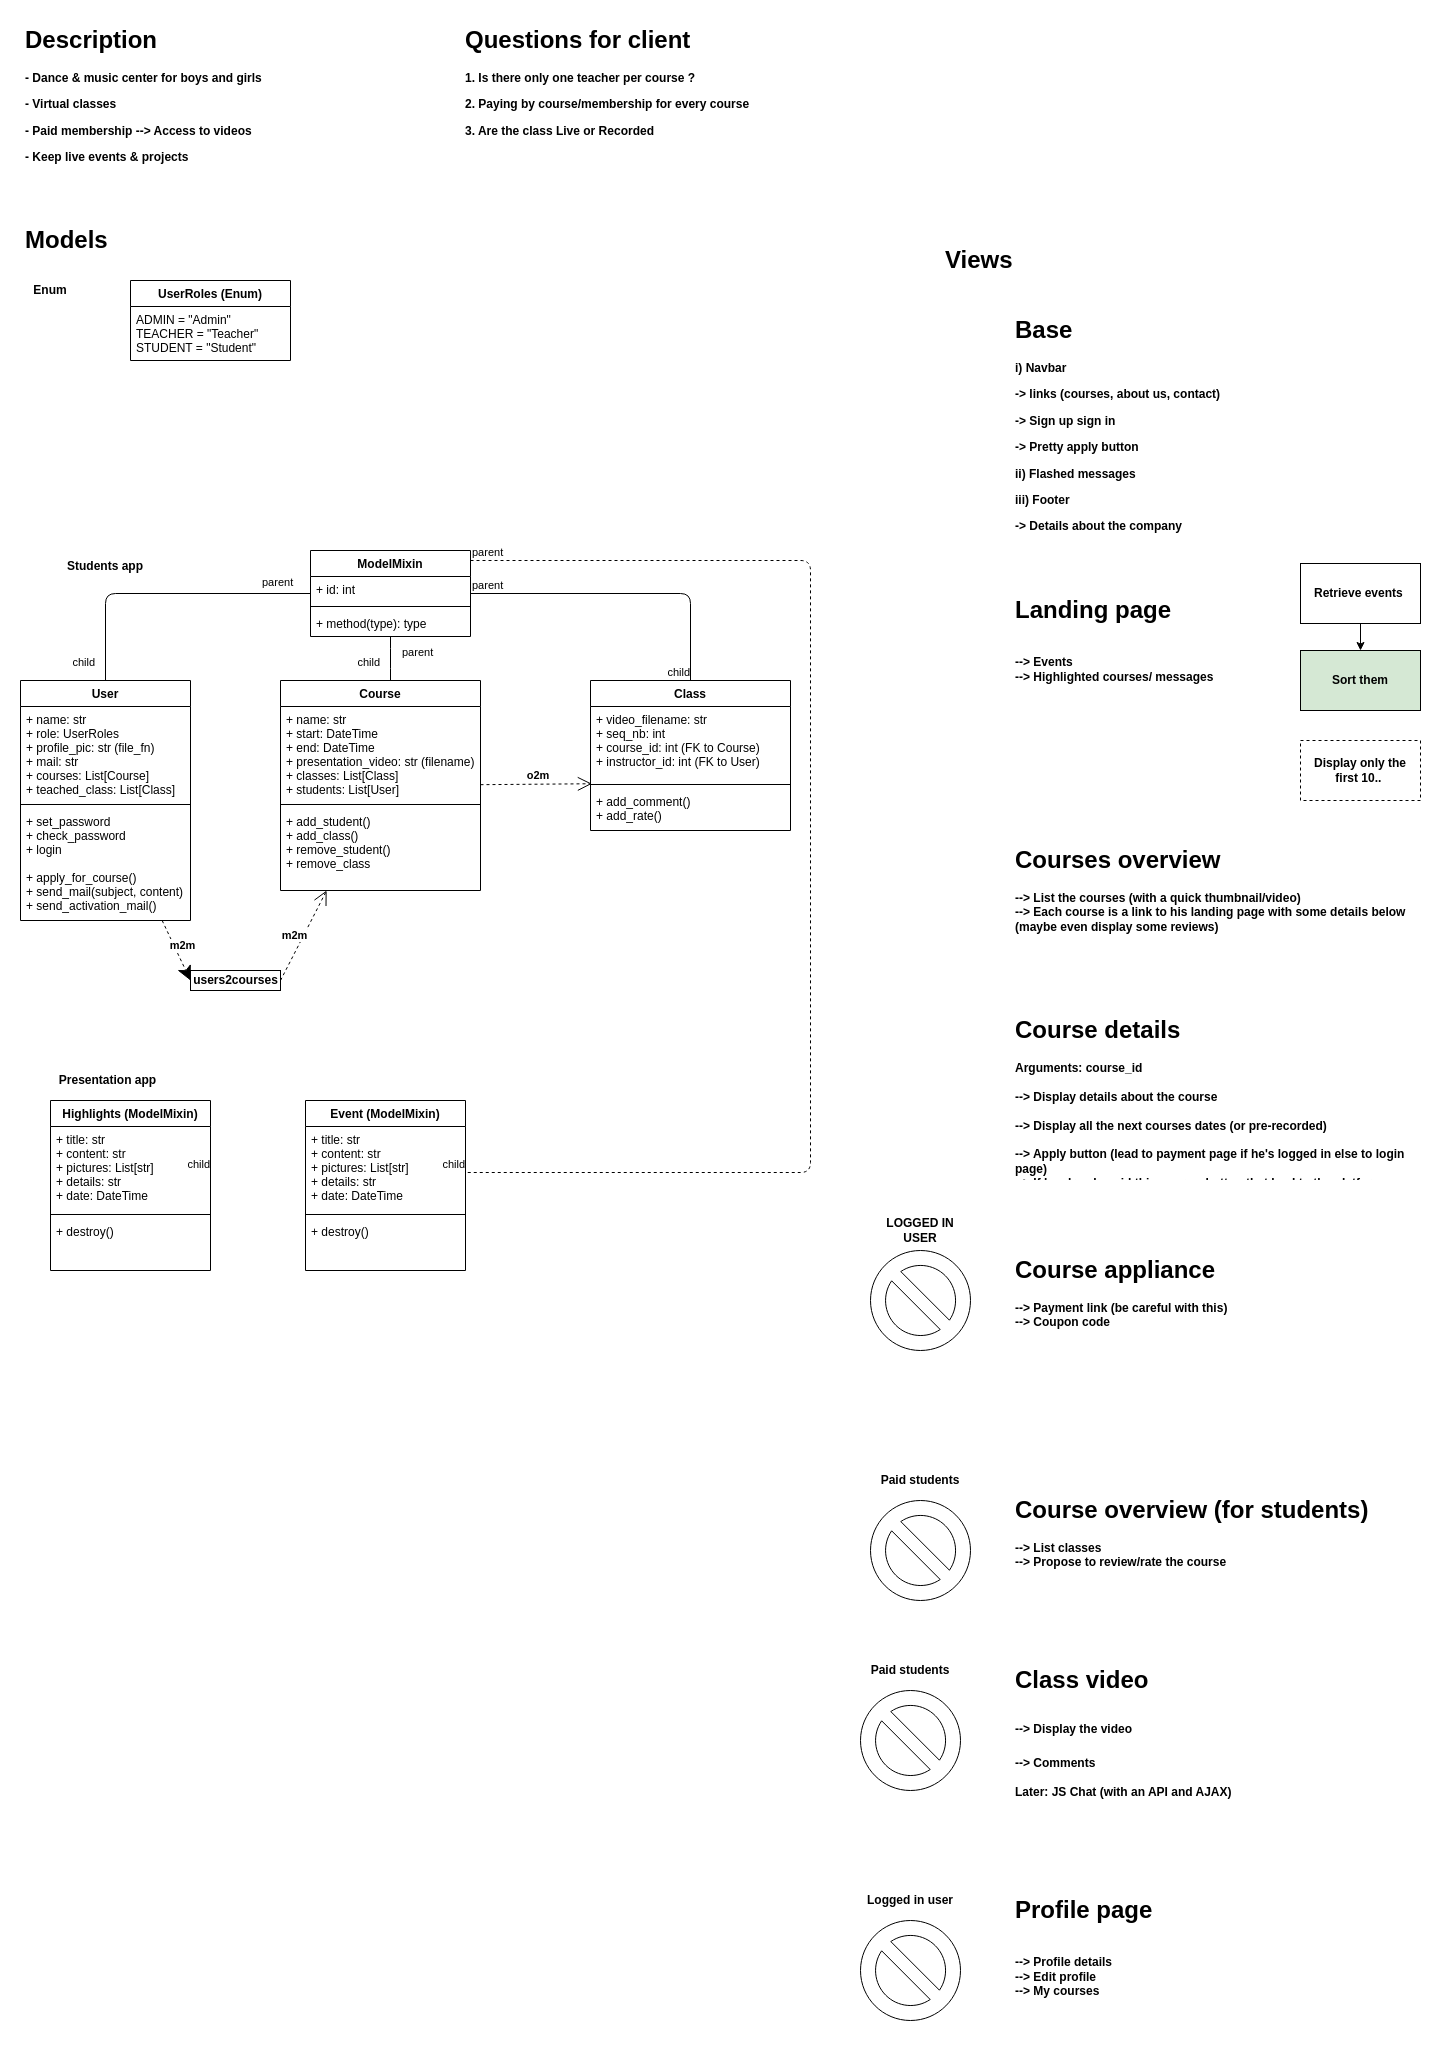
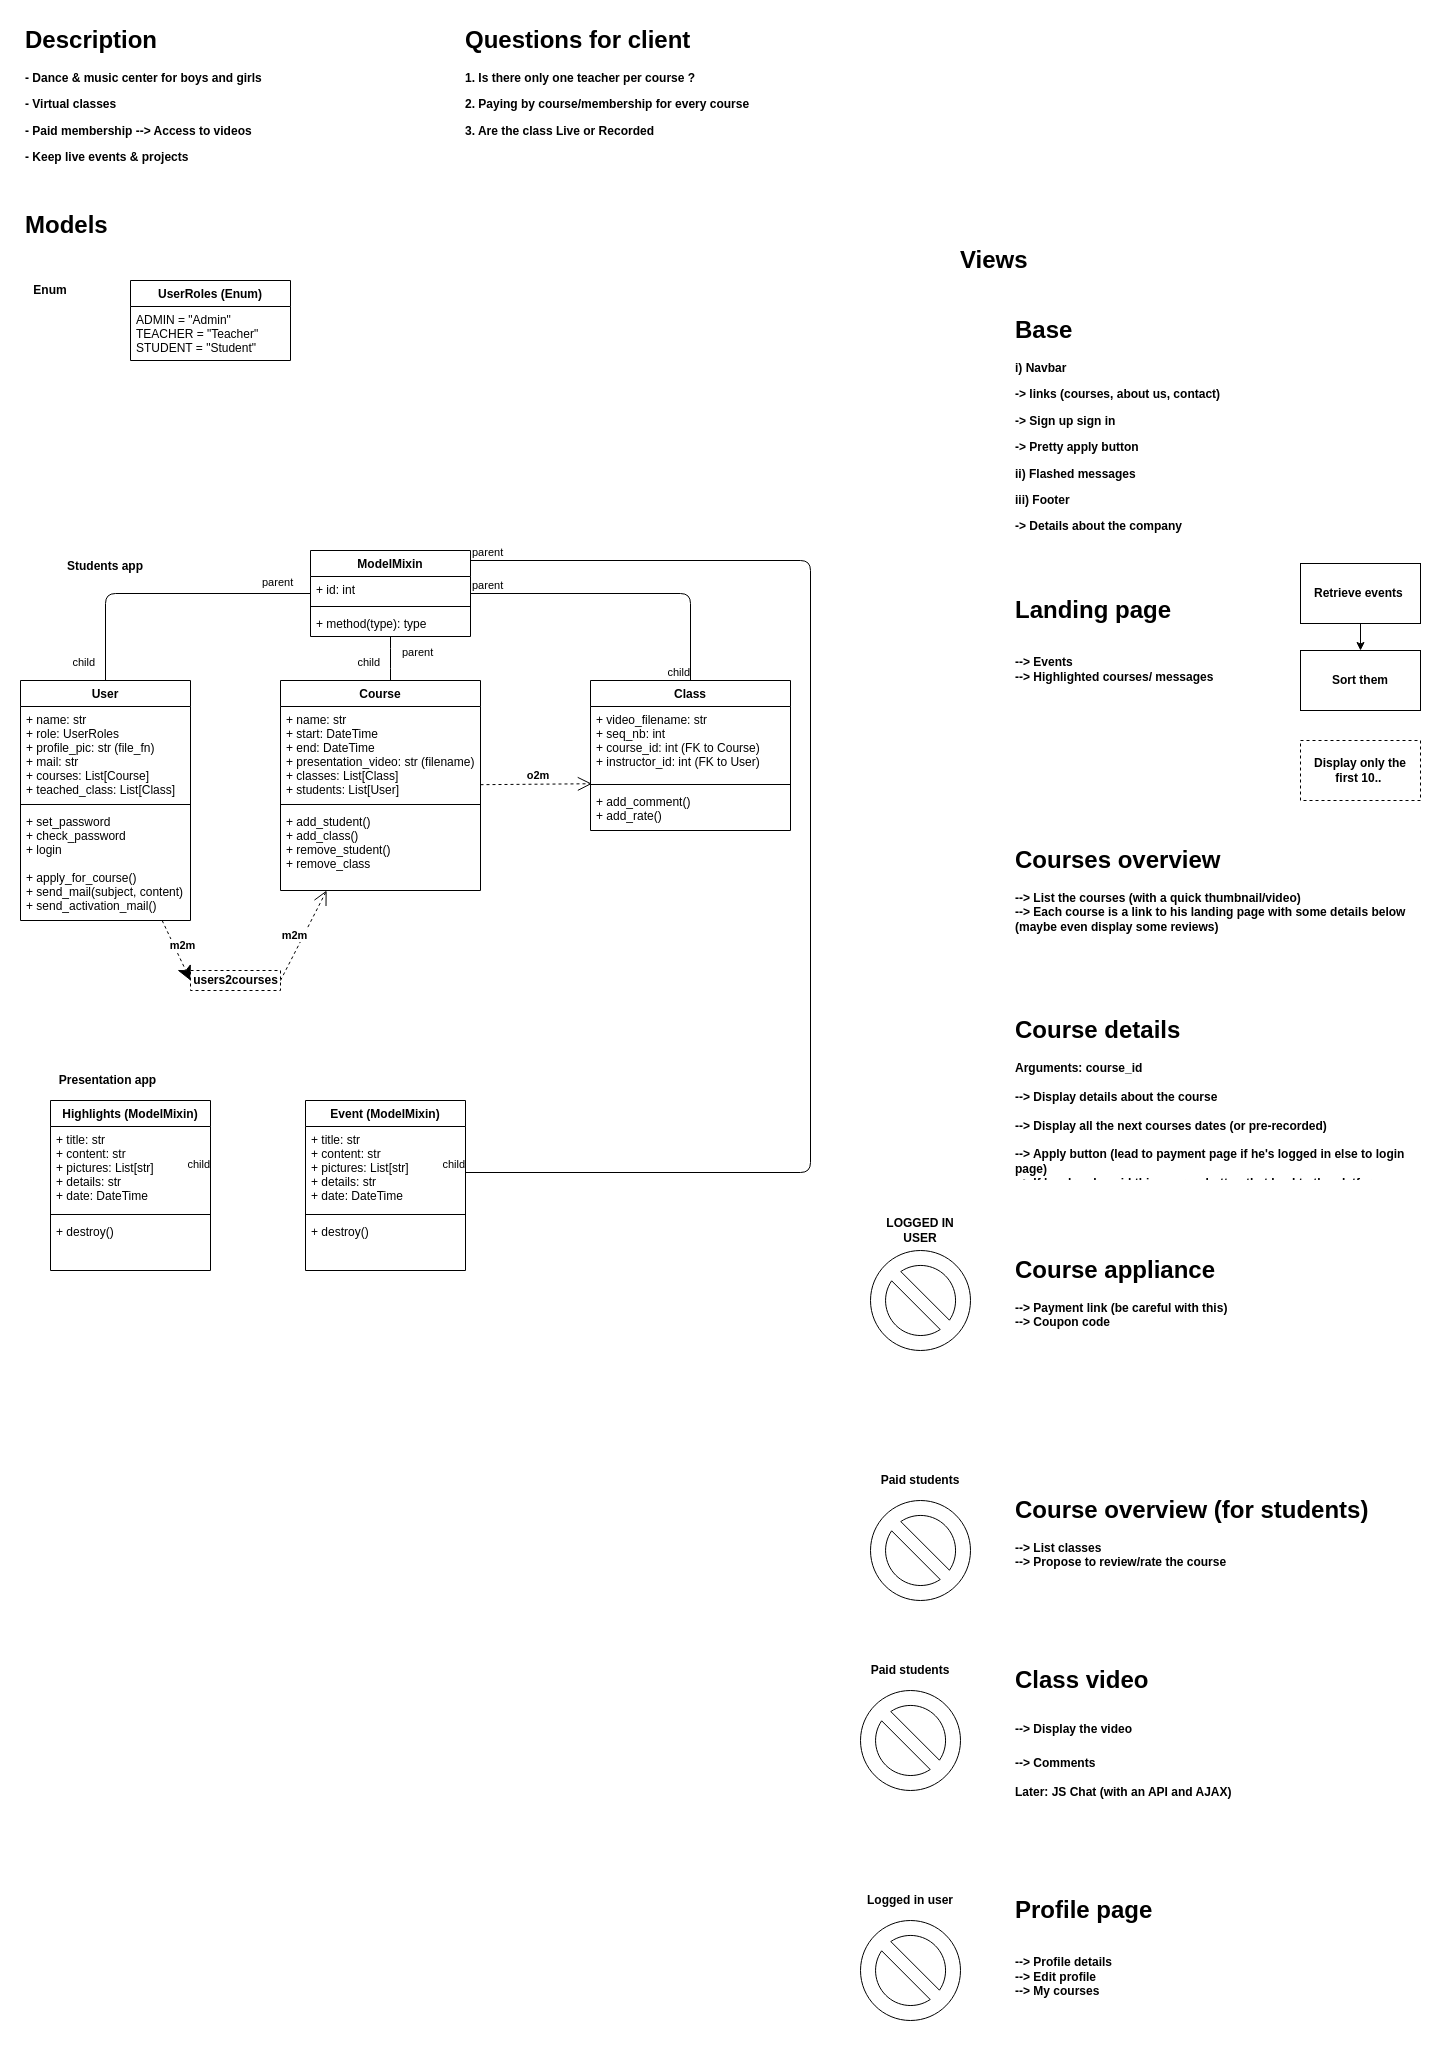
node "Models": moved (116, 236) -> (116, 221)
node "Views": moved (1036, 256) -> (1051, 256)
node "Sort them": fillcolor #d5e8d4 -> #ffffff
edge "ModelMixin" -- "Event (ModelMixin)": style dashed -> solid
node "users2courses": style solid -> dashed
